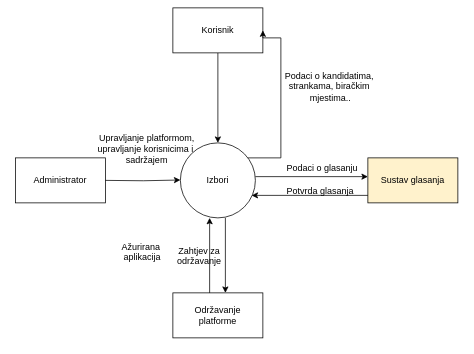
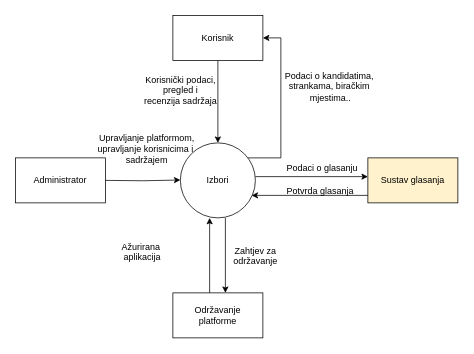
node "Korisnik": moved (218, 30) -> (218, 38)
node "Korisnički podaci, pregled i recenzija sadržaja": added
node "Zahtjev za održavanje": moved (198, 255) -> (255, 255)
